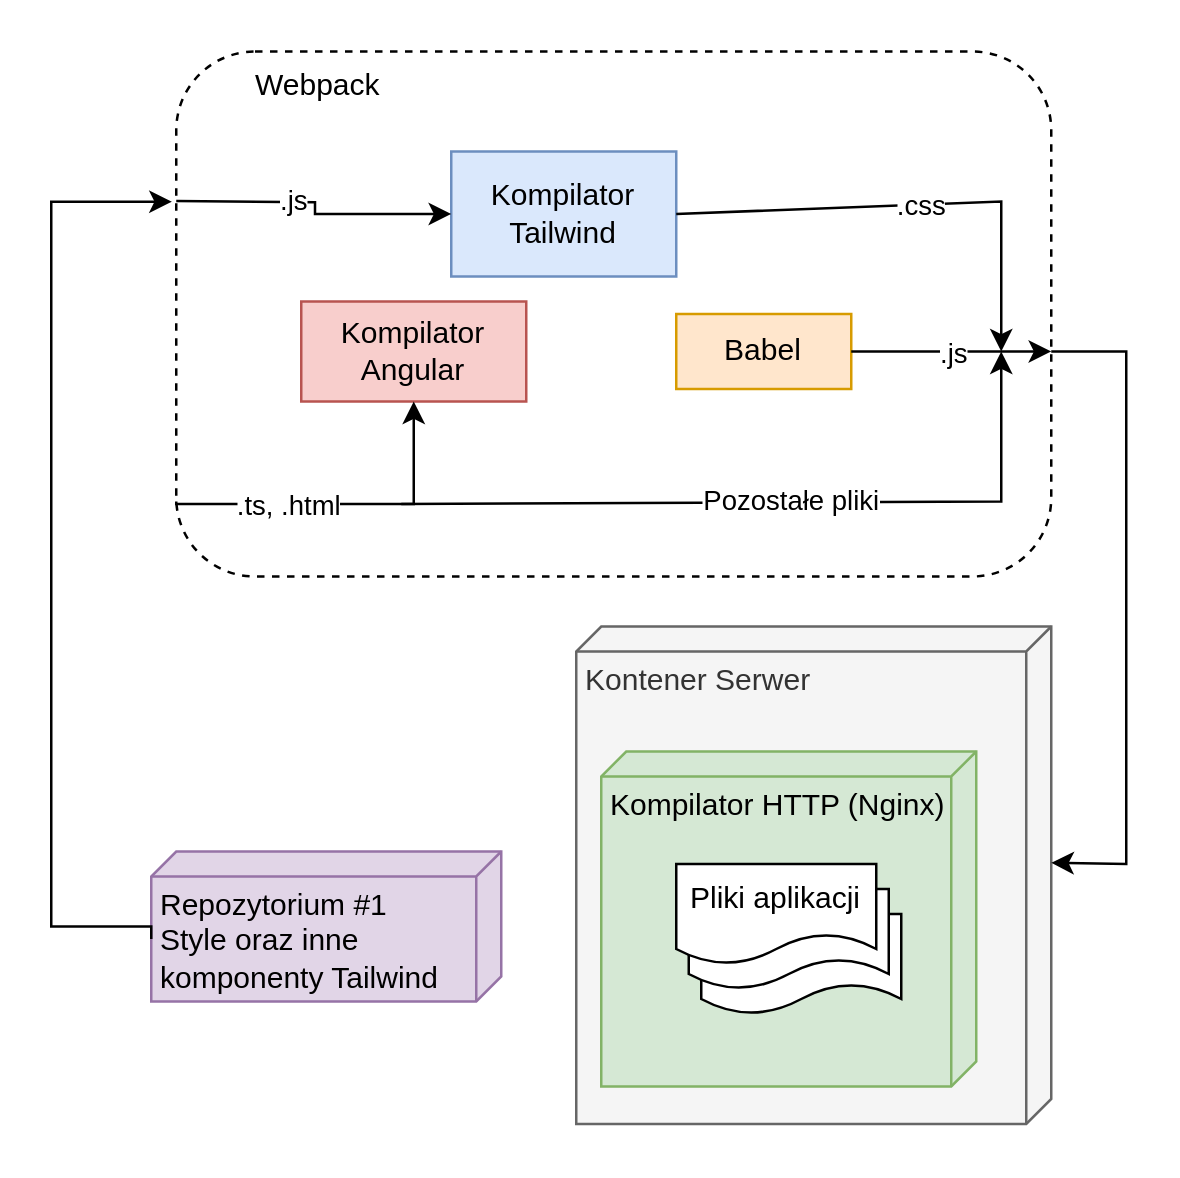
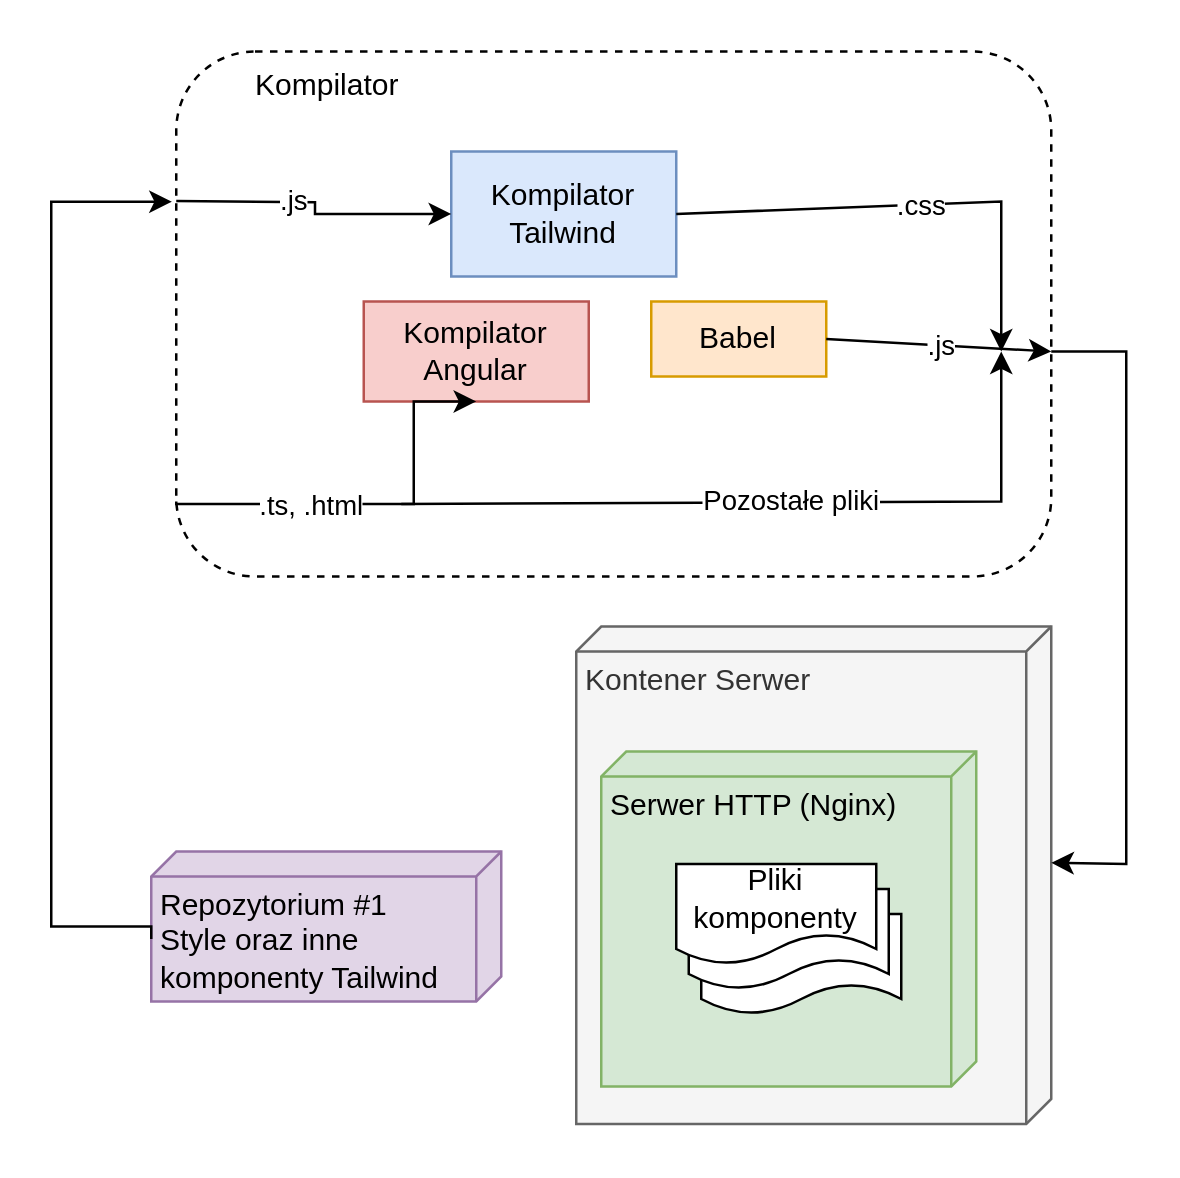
node "Webpack": label "Webpack" -> "Kompilator"
node "Kompilator Angular": moved (414, 351) -> (476, 351)
node "Babel": moved (764, 351) -> (739, 339)
node "Kompilator HTTP (Nginx)": label "Kompilator HTTP (Nginx)" -> "Serwer HTTP (Nginx)"
node "Pliki aplikacji": label "Pliki aplikacji" -> "Pliki komponenty"
